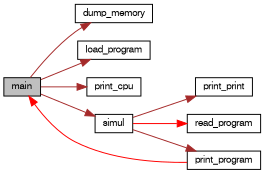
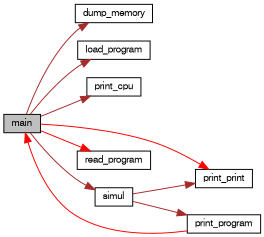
edge "simul" -> "read_program": now "main" -> "read_program"
edge "main" -> "print_print": added
